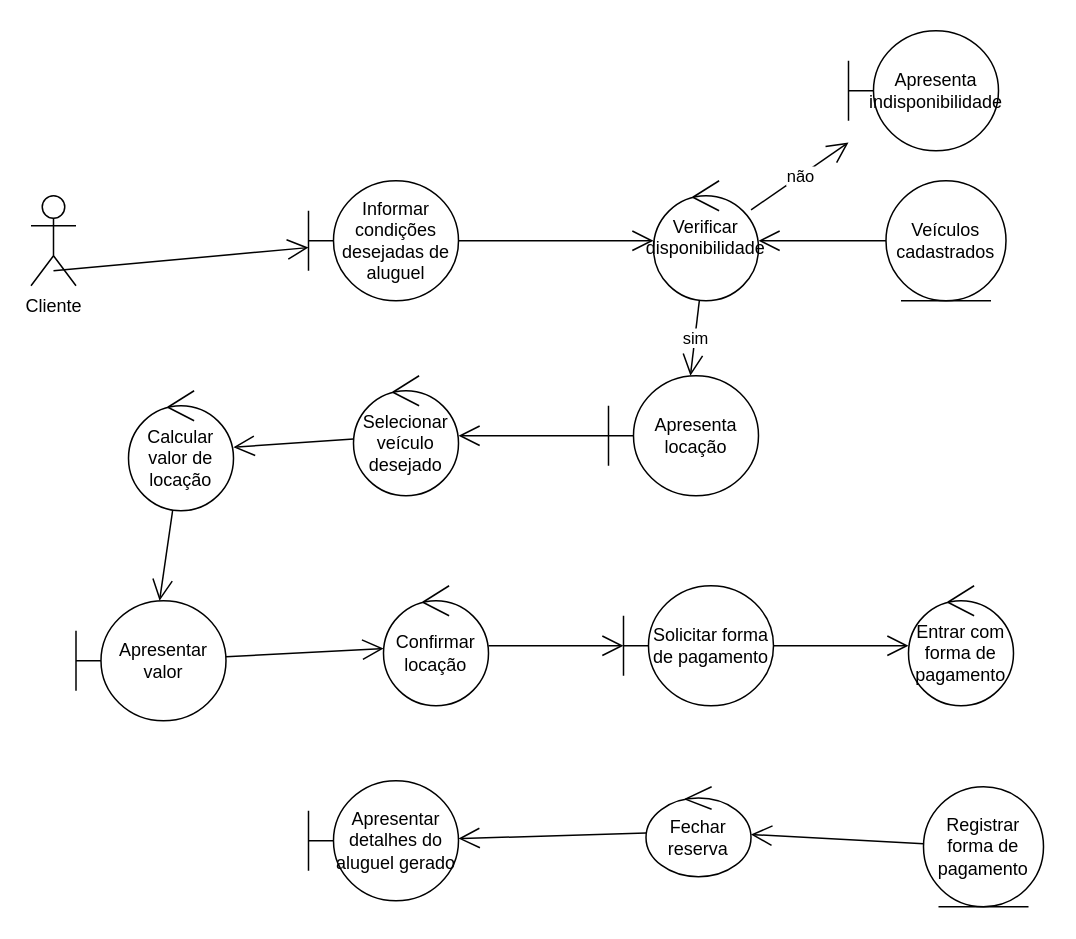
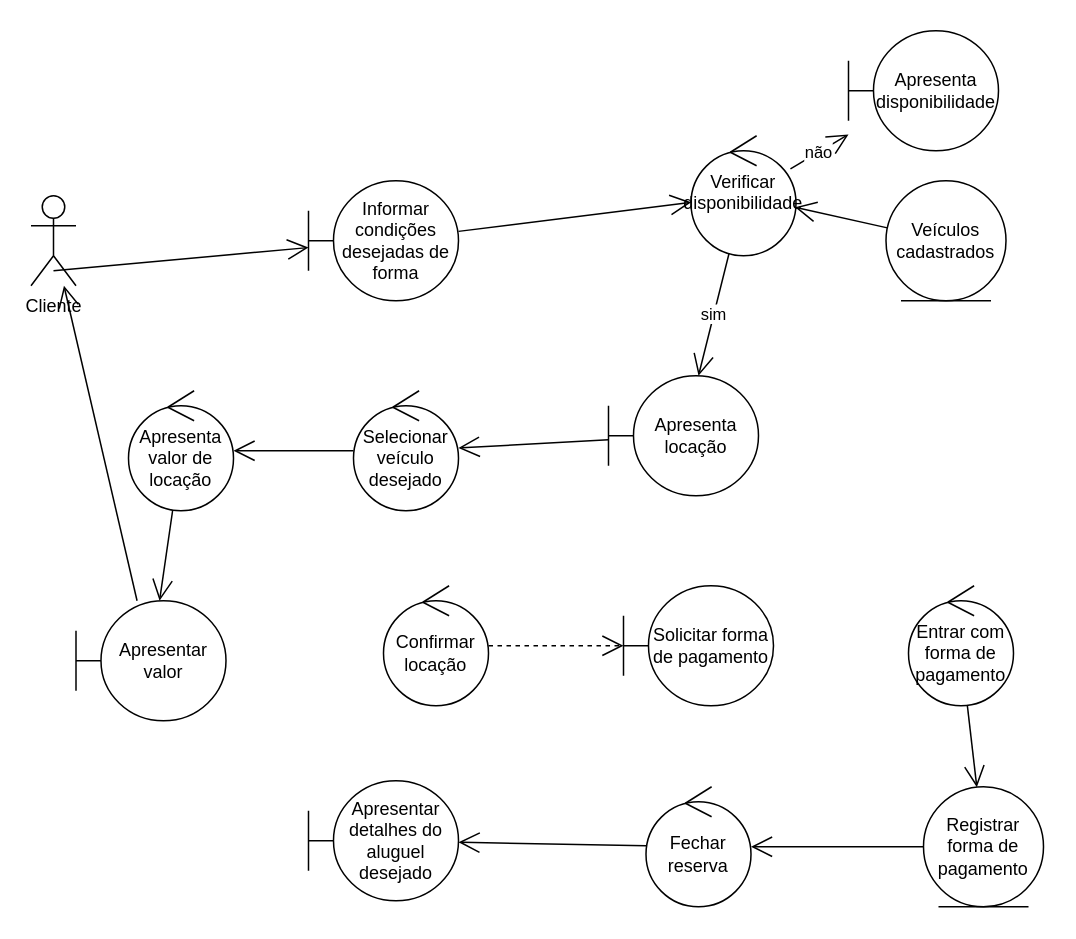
node "Apresenta indisponibilidade": label "Apresenta indisponibilidade" -> "Apresenta disponibilidade"
node "Informar condições desejadas de aluguel": label "Informar condições desejadas de aluguel" -> "Informar condições desejadas de forma"
node "Verificar disponibilidade": moved (706, 241) -> (743, 196)
node "Selecionar veículo desejado": moved (406, 436) -> (406, 451)
node "Calcular valor de locação": label "Calcular valor de locação" -> "Apresenta valor de locação"
edge "Confirmar locação" -> "Solicitar forma de pagamento": style solid -> dashed
edge "Solicitar forma de pagamento" -> "Entrar com forma de pagamento": removed
edge "Apresentar valor" -> "Confirmar locação": now "Apresentar valor" -> "Cliente"
edge "Entrar com forma de pagamento" -> "Registrar forma de pagamento": added
node "Fechar reserva": size 105x90 -> 105x120
node "Apresentar detalhes do aluguel gerado": label "Apresentar detalhes do aluguel gerado" -> "Apresentar detalhes do aluguel desejado"
